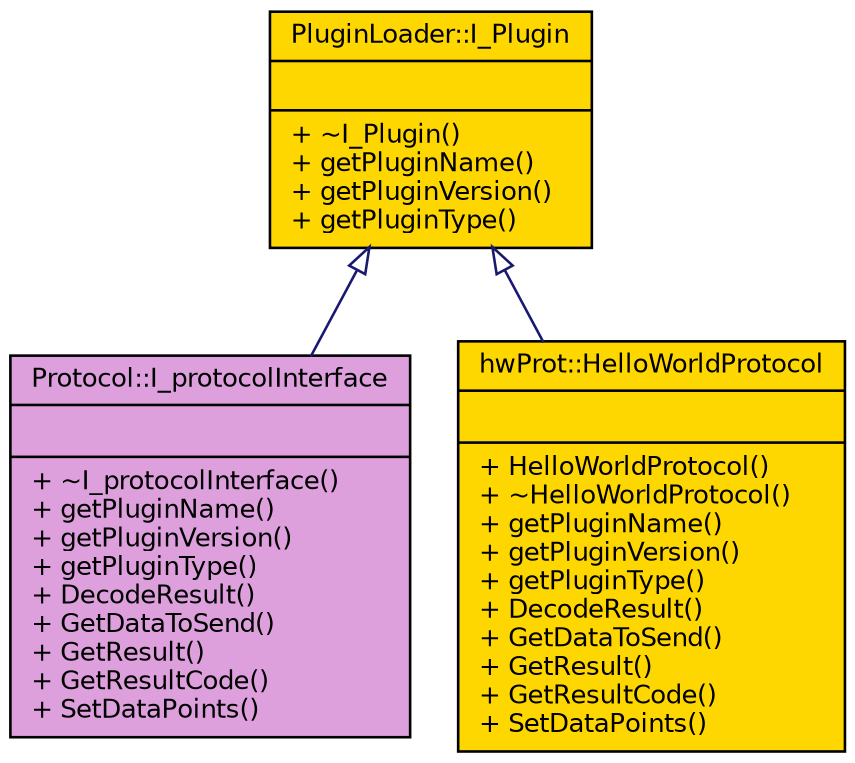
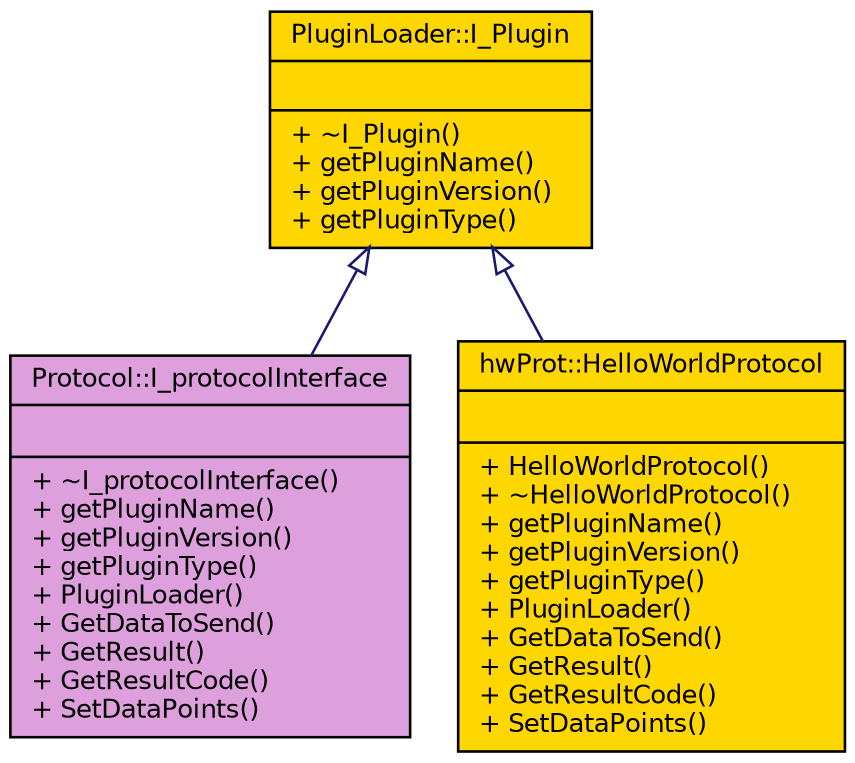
node "Protocol::I_protocolInterface": text "+ DecodeResult()" -> "+ PluginLoader()"
node "hwProt::HelloWorldProtocol": text "+ DecodeResult()" -> "+ PluginLoader()"
